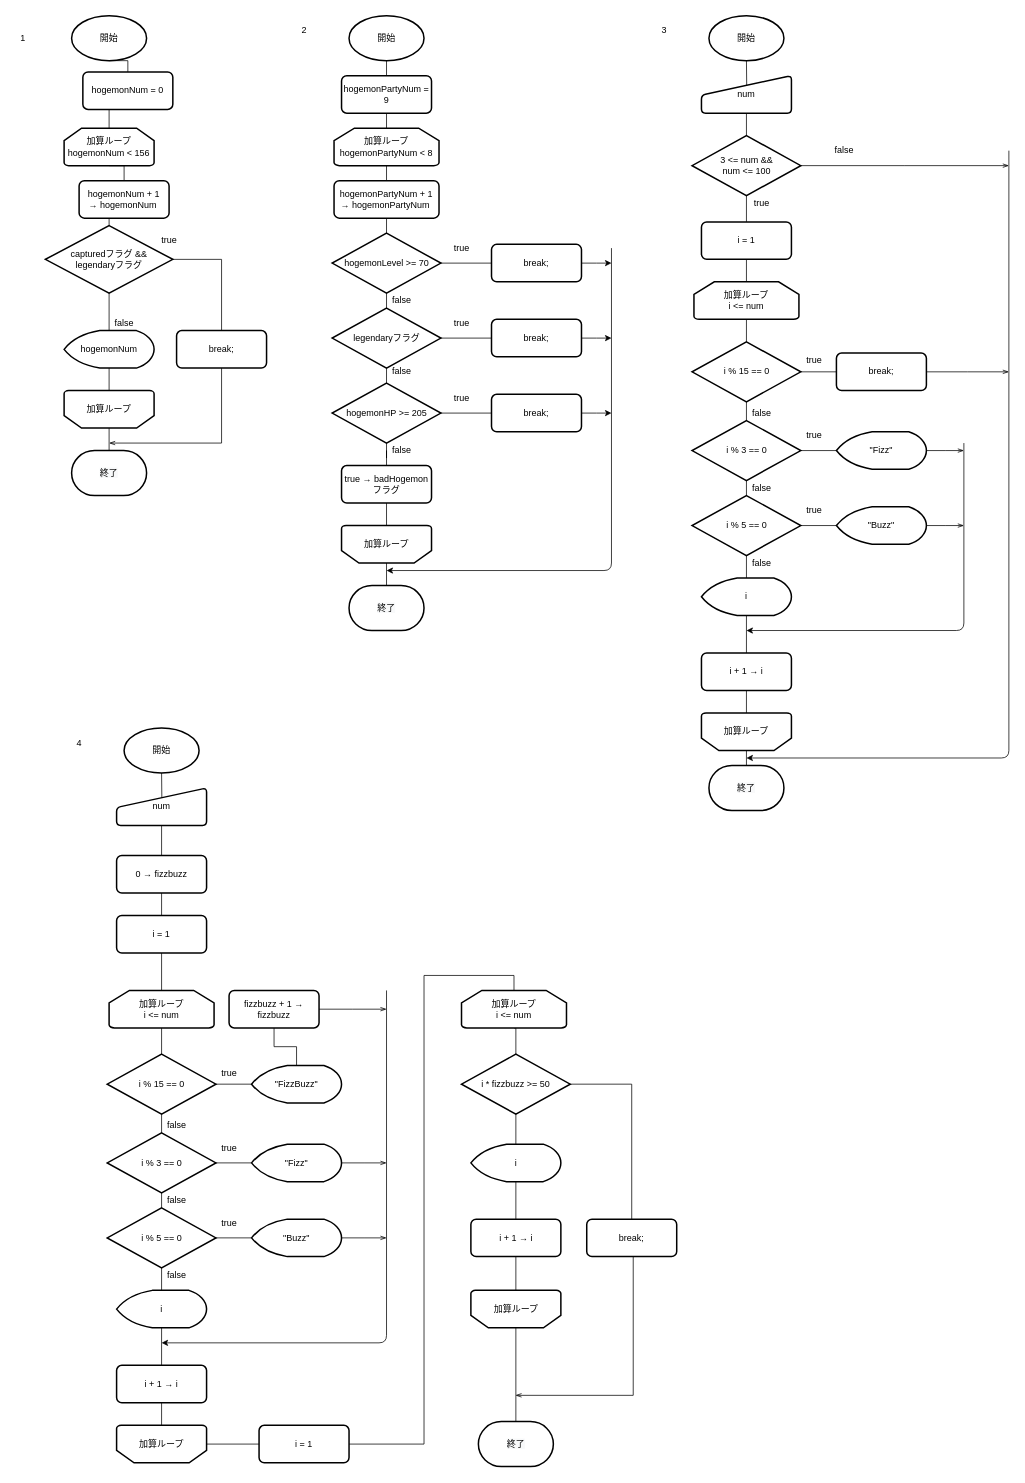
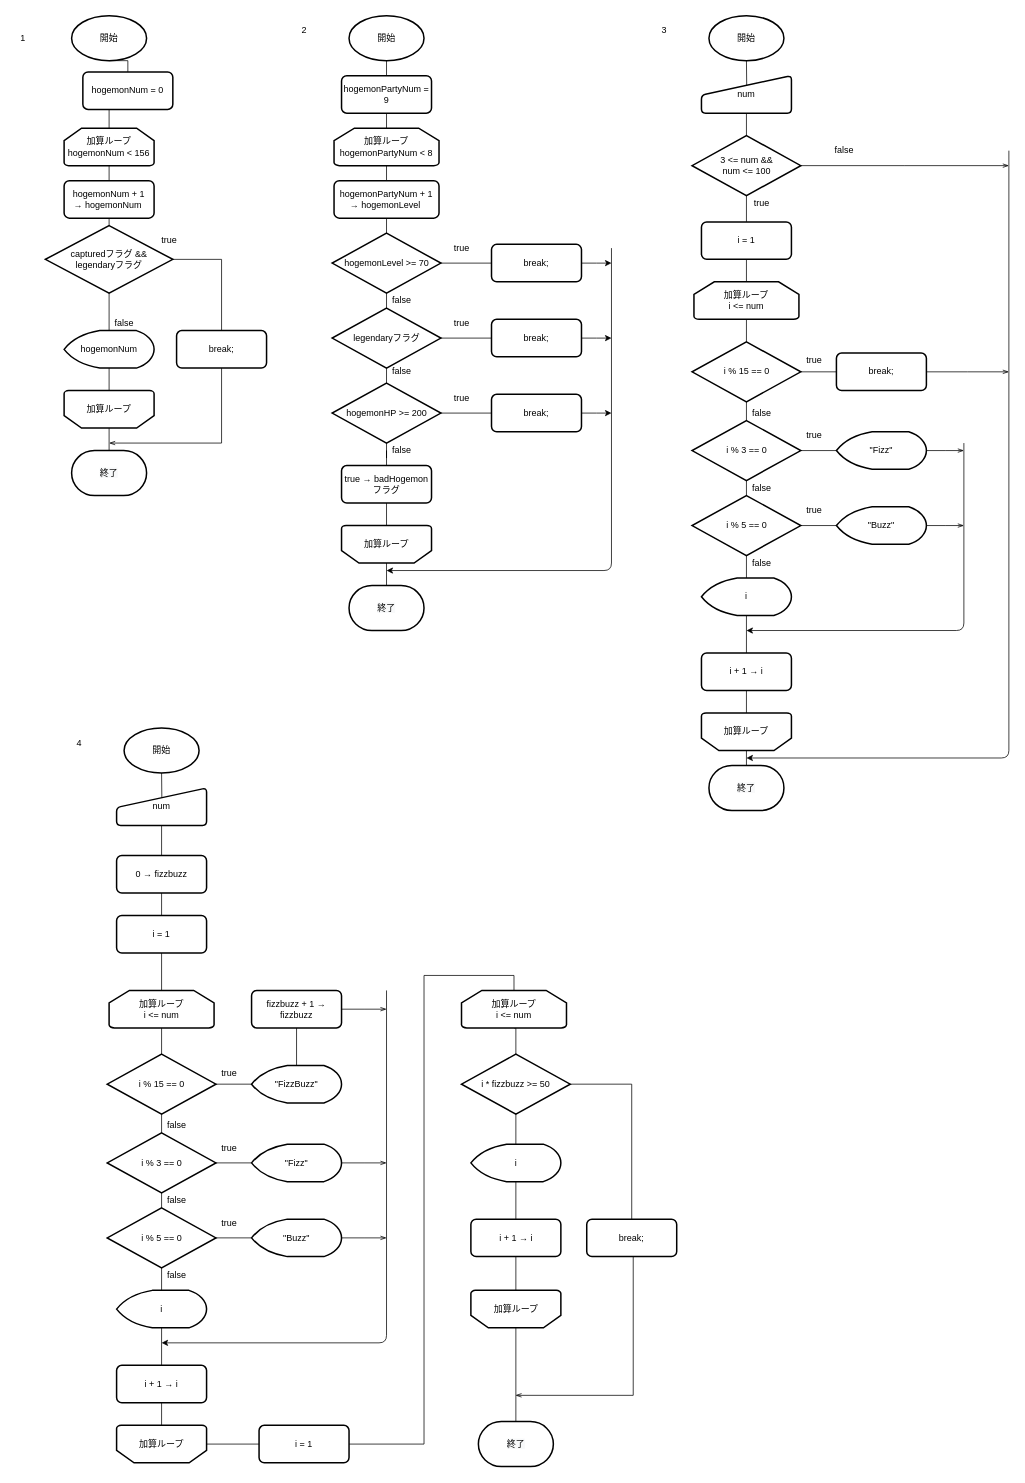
node "hogemonNum + 1 → hogemonNum": moved (124, 199) -> (109, 199)
node "hogemonPartyNum + 1 → hogemonPartyNum": label "hogemonPartyNum + 1 → hogemonPartyNum" -> "hogemonPartyNum + 1 → hogemonLevel"
node "hogemonHP >= 205": label "hogemonHP >= 205" -> "hogemonHP >= 200"
node "fizzbuzz + 1 → fizzbuzz": moved (274, 1009) -> (297, 1009)
